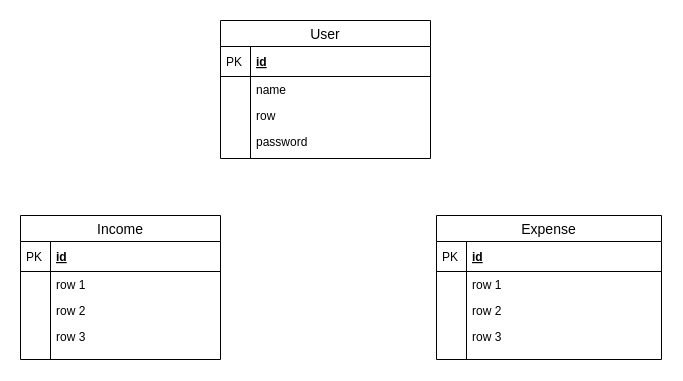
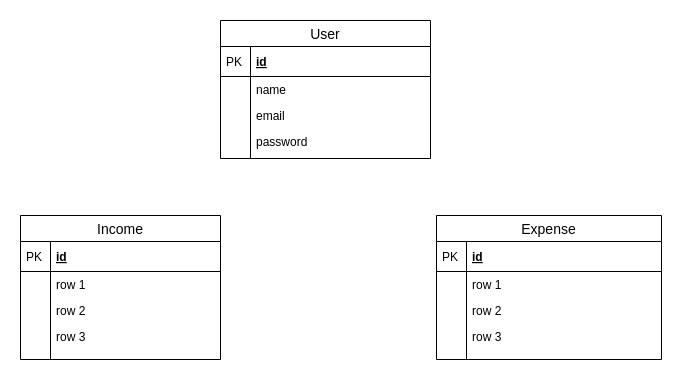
node "row": label "row" -> "email"
